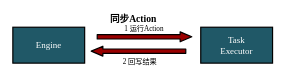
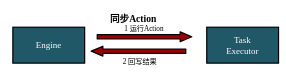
node "TaskExecutor": moved (237, 45) -> (243, 45)
